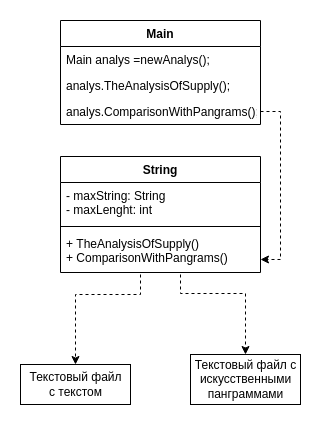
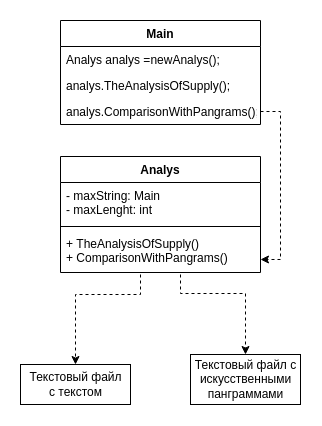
node "Main analys =newAnalys();": label "Main analys =newAnalys();" -> "Analys analys =newAnalys();"
node "String": label "String" -> "Analys"
node "- maxString: String - maxLenght: int": label "- maxString: String - maxLenght: int" -> "- maxString: Main - maxLenght: int"
